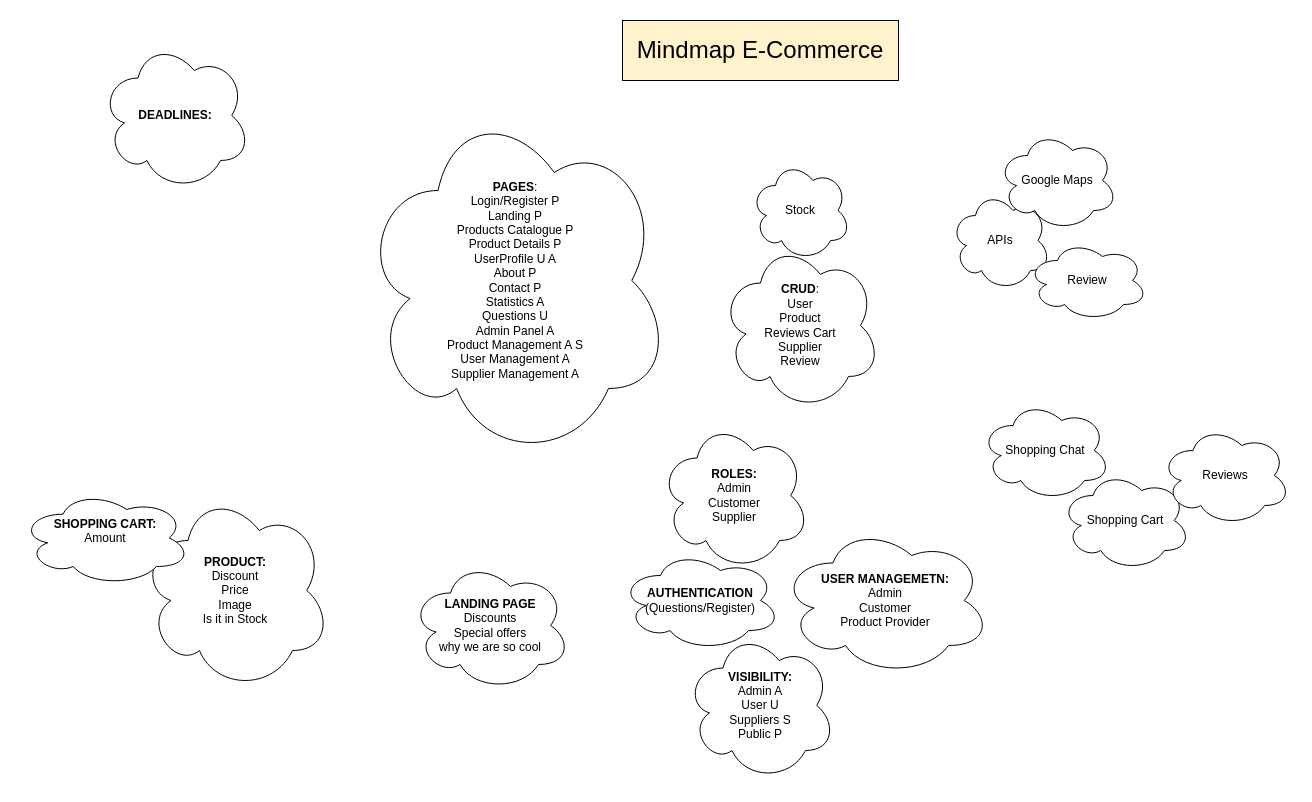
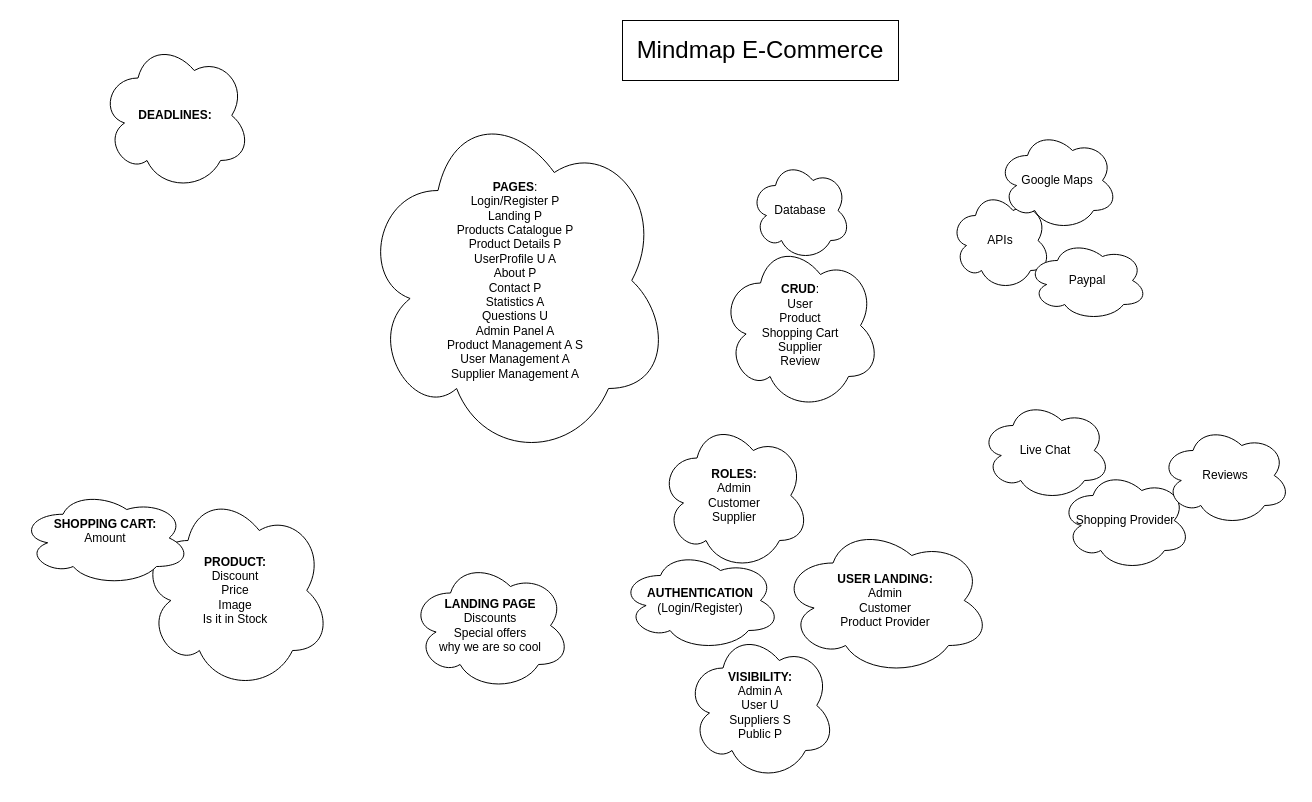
node "Mindmap E-Commerce": fillcolor #fff2cc -> #ffffff
node "Stock": label "Stock" -> "Database"
node "Review": label "Review" -> "Paypal"
node "CRUD: User Product Reviews Cart Supplier Review": label "CRUD: User Product Reviews Cart Supplier Review" -> "CRUD: User Product Shopping Cart Supplier Review"
node "Shopping Chat": label "Shopping Chat" -> "Live Chat"
node "Shopping Cart": label "Shopping Cart" -> "Shopping Provider"
node "AUTHENTICATION (Questions/Register)": label "AUTHENTICATION (Questions/Register)" -> "AUTHENTICATION (Login/Register)"
node "USER MANAGEMETN: Admin Customer Product Provider": label "USER MANAGEMETN: Admin Customer Product Provider" -> "USER LANDING: Admin Customer Product Provider"
